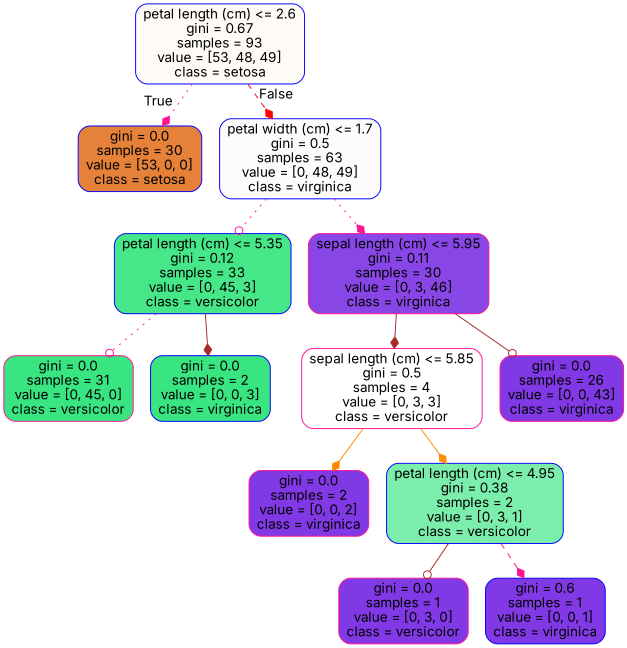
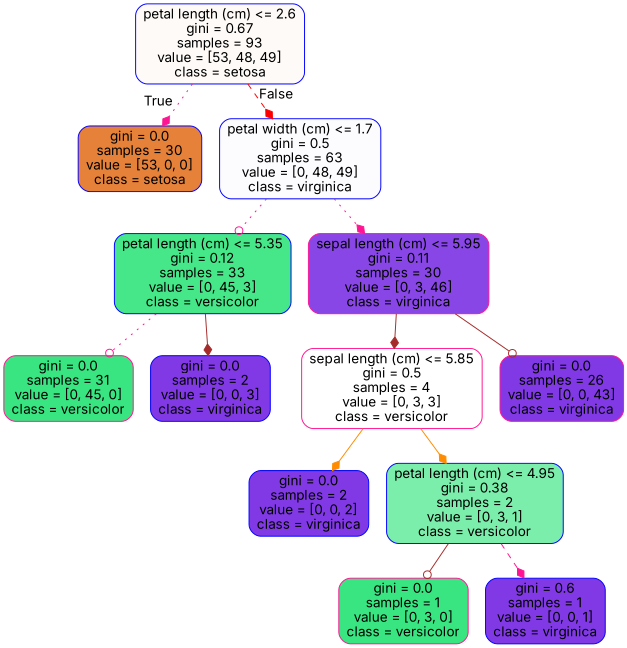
node "gini = 0.0 samples = 2 value = [0, 0, 3] class = virginica": fillcolor #39e581 -> #8139e5
node "gini = 0.0 samples = 2 value = [0, 0, 2] class = virginica": color deeppink -> blue
node "gini = 0.0 samples = 1 value = [0, 3, 0] class = versicolor": fillcolor #8139e5 -> #39e581
